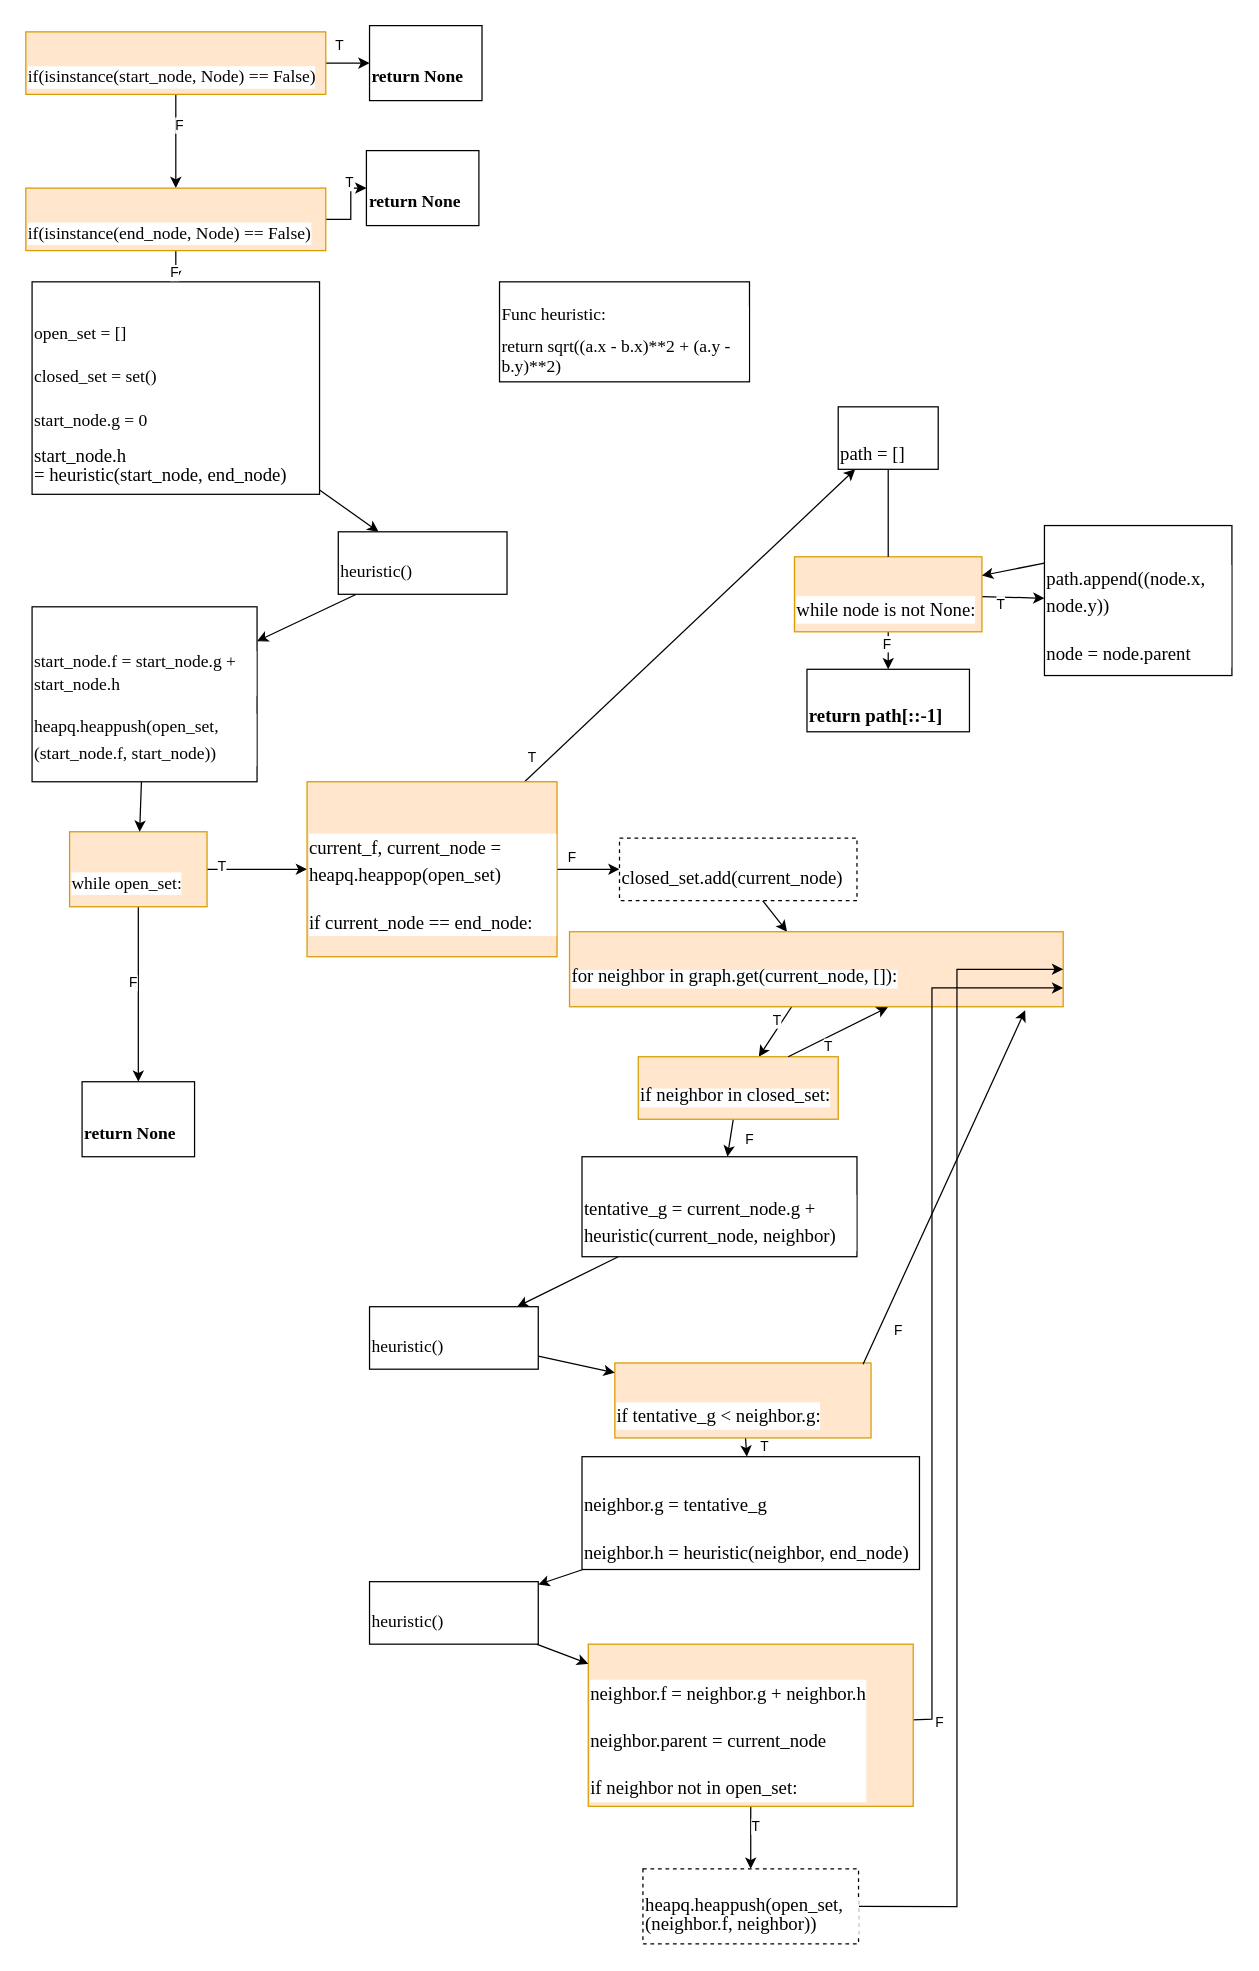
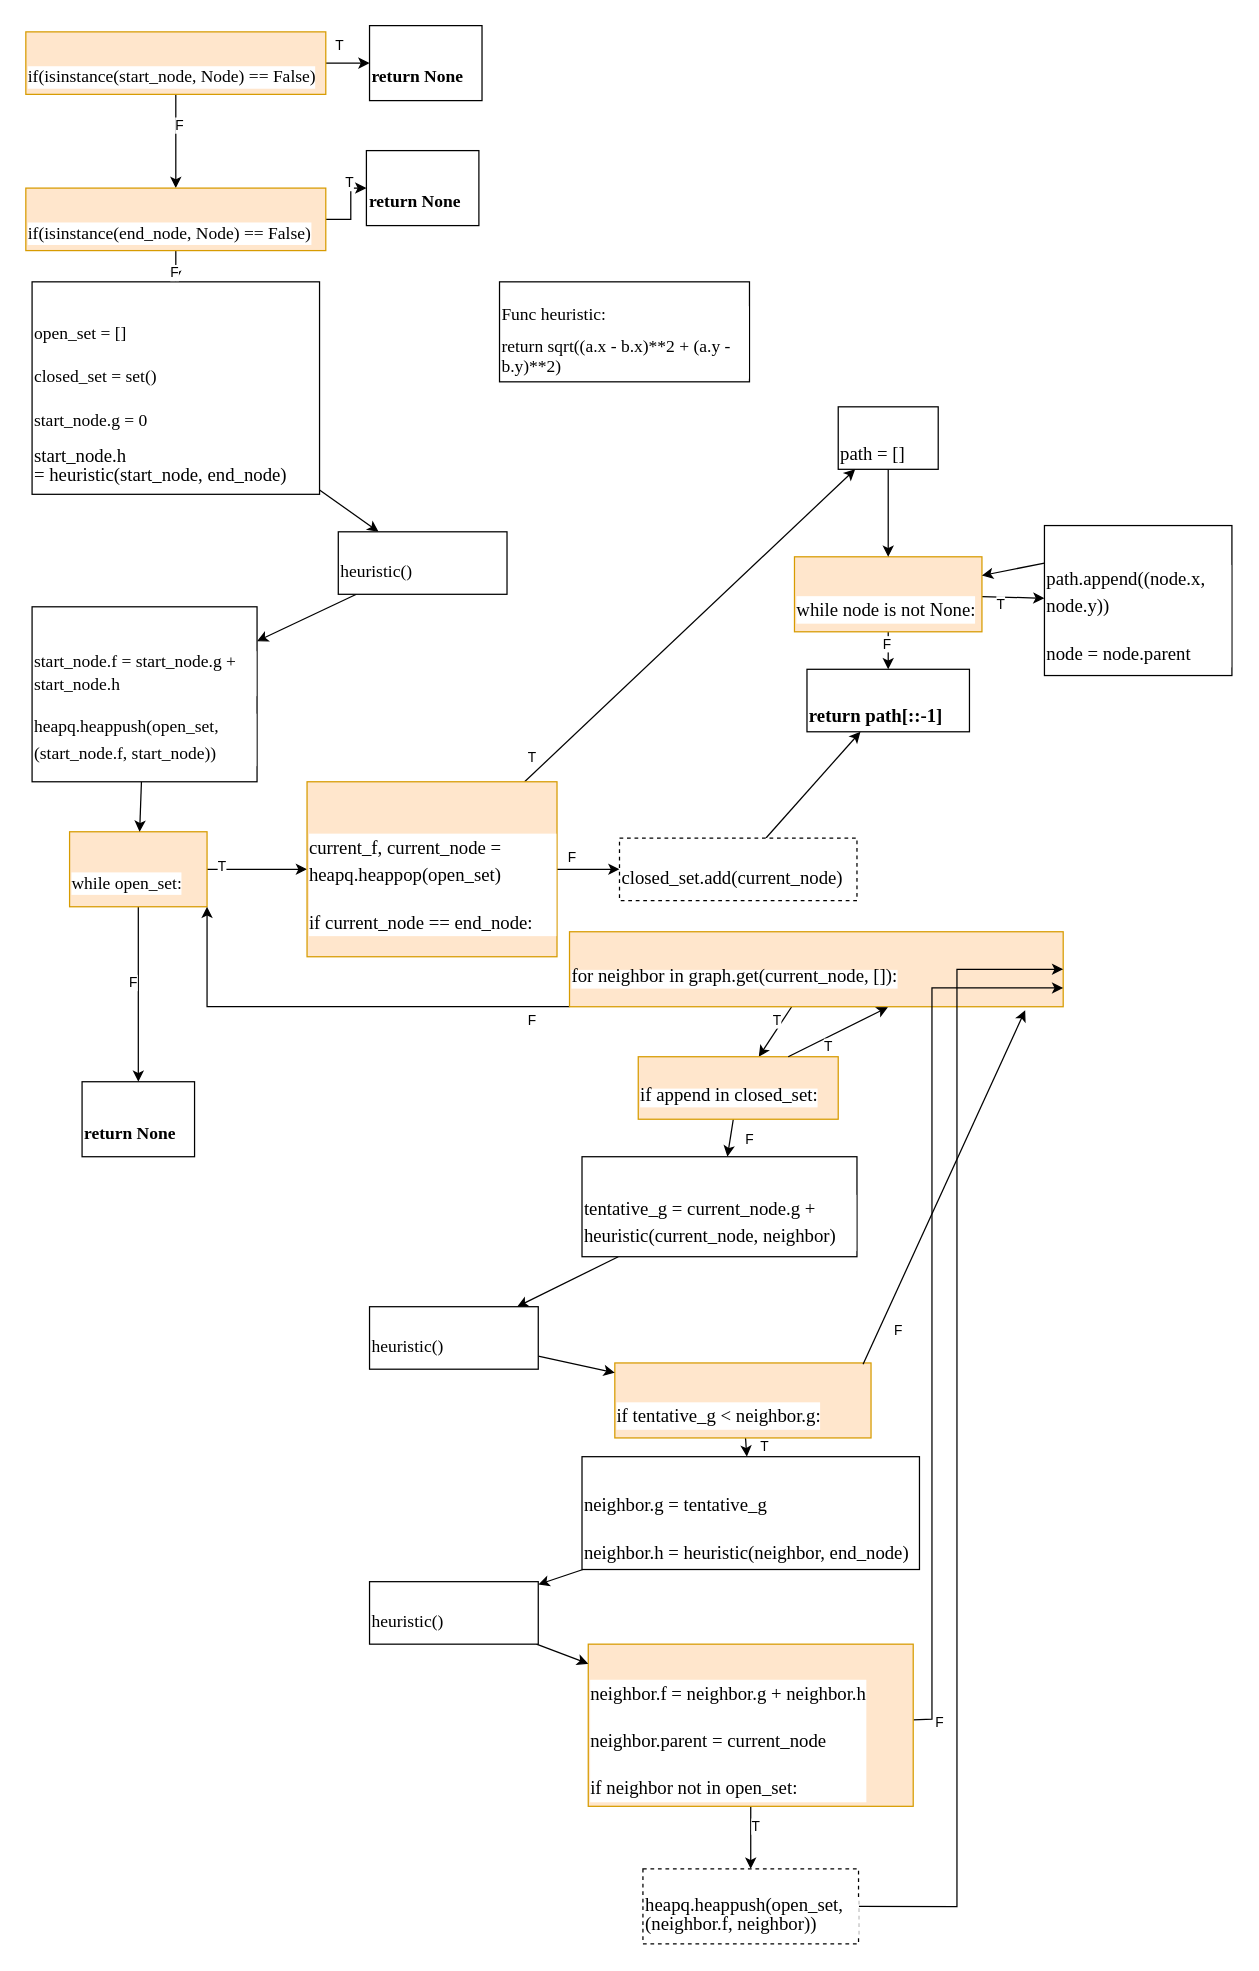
edge "path = []" -- "while node is not None:": arrowhead none -> classic
edge "closed_set.add(current_node)" -> "for neighbor in graph.get(current_node, []):": now "closed_set.add(current_node)" -> "return path[::-1]"
edge "for neighbor in graph.get(current_node, []):" -> "while open_set:": added, label "F"
node "if neighbor in closed_set:": label "if neighbor in closed_set:" -> "if append in closed_set:"
